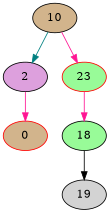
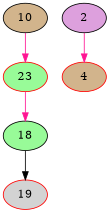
edge "10" -> "2": removed
node "0": label "0" -> "4"
node "19": color black -> red
